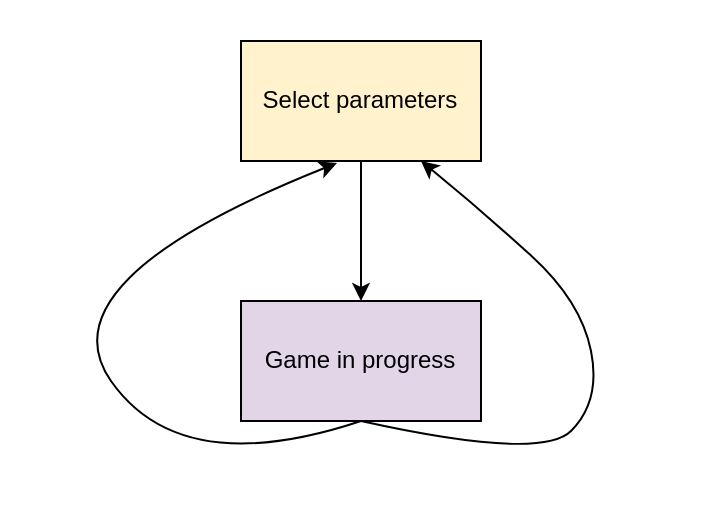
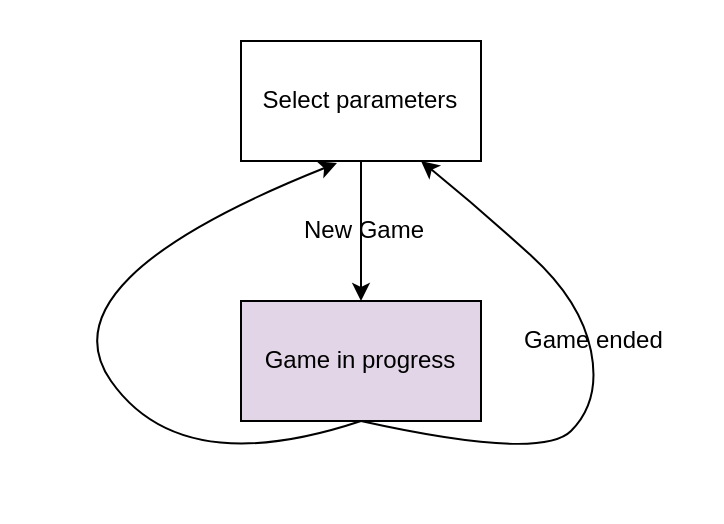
node "Select parameters": fillcolor #fff2cc -> #ffffff
node "New Game": added
node "Game ended": added
